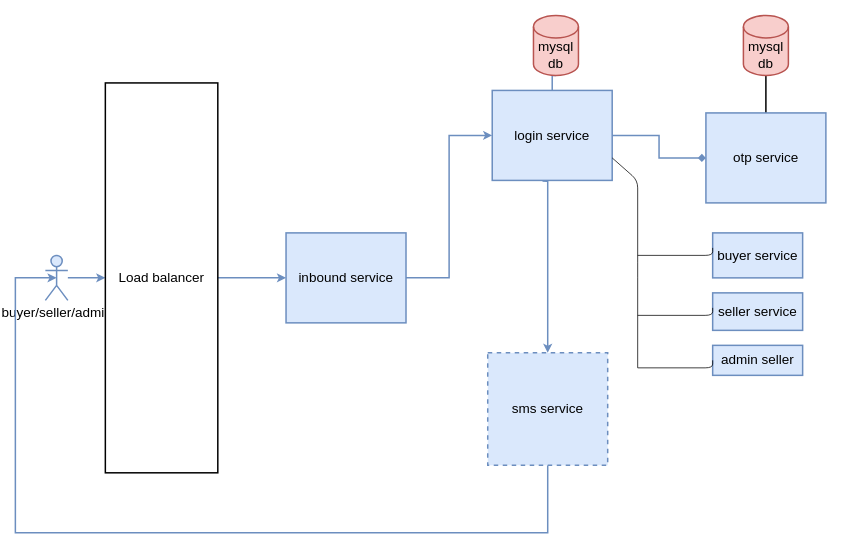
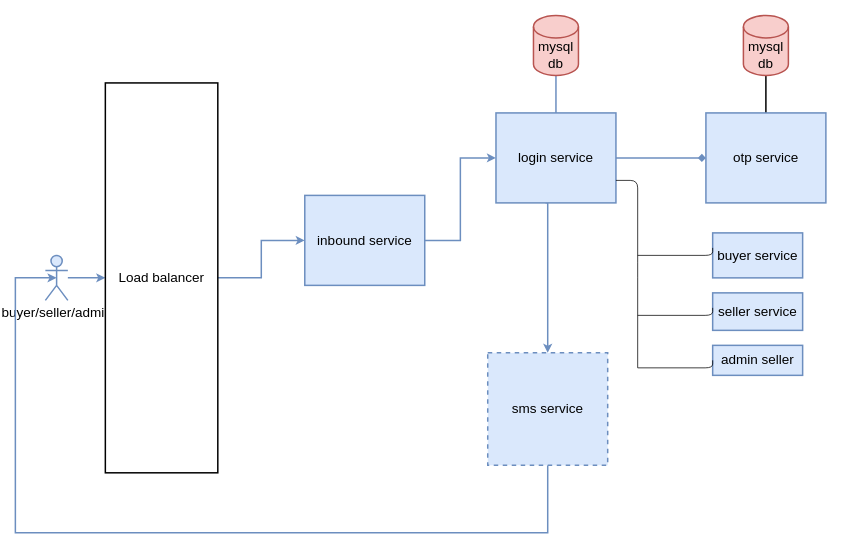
node "login service": moved (552, 135) -> (556, 158)
node "inbound service": moved (346, 278) -> (365, 240)
